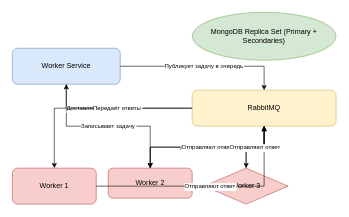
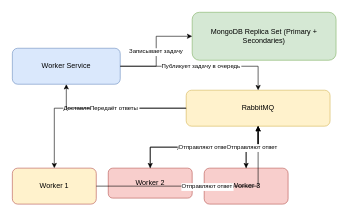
node "MongoDB Replica Set (Primary + Secondaries)": shape ellipse -> rounded rectangle
node "RabbitMQ": moved (264, 108) -> (258, 108)
edge "Worker Service" -> "Worker 2": now "Worker Service" -> "MongoDB Replica Set (Primary + Secondaries)"
node "Worker 1": fillcolor #f8cecc -> #fff2cc
node "Worker 3": shape diamond -> rounded rectangle
